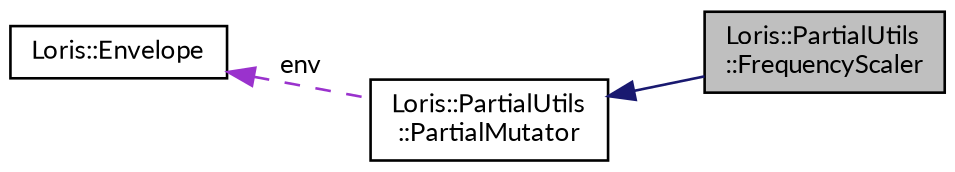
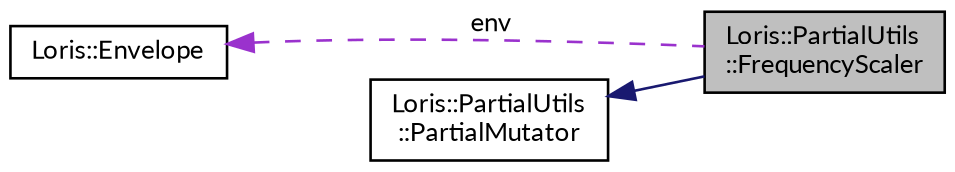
edge "Loris::PartialUtils ::PartialMutator" -> "Loris::Envelope": now "Loris::PartialUtils ::FrequencyScaler" -> "Loris::Envelope"
